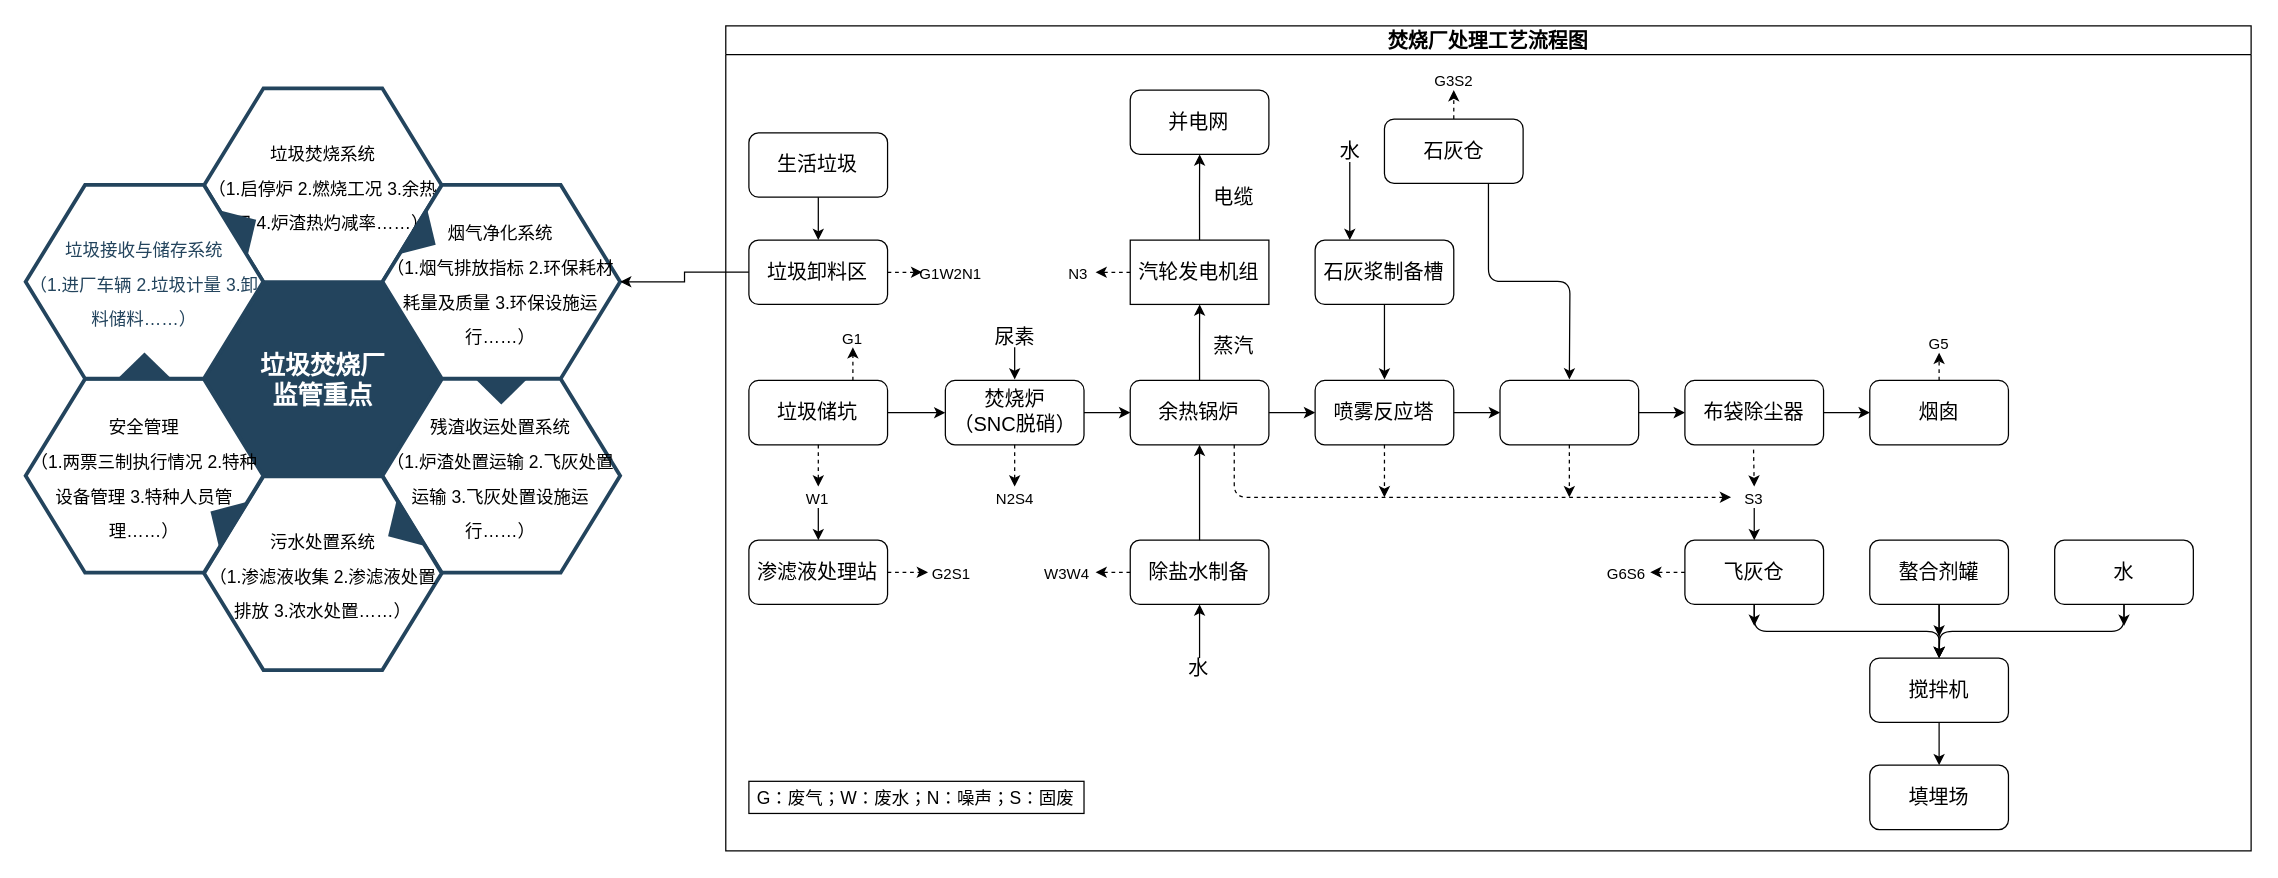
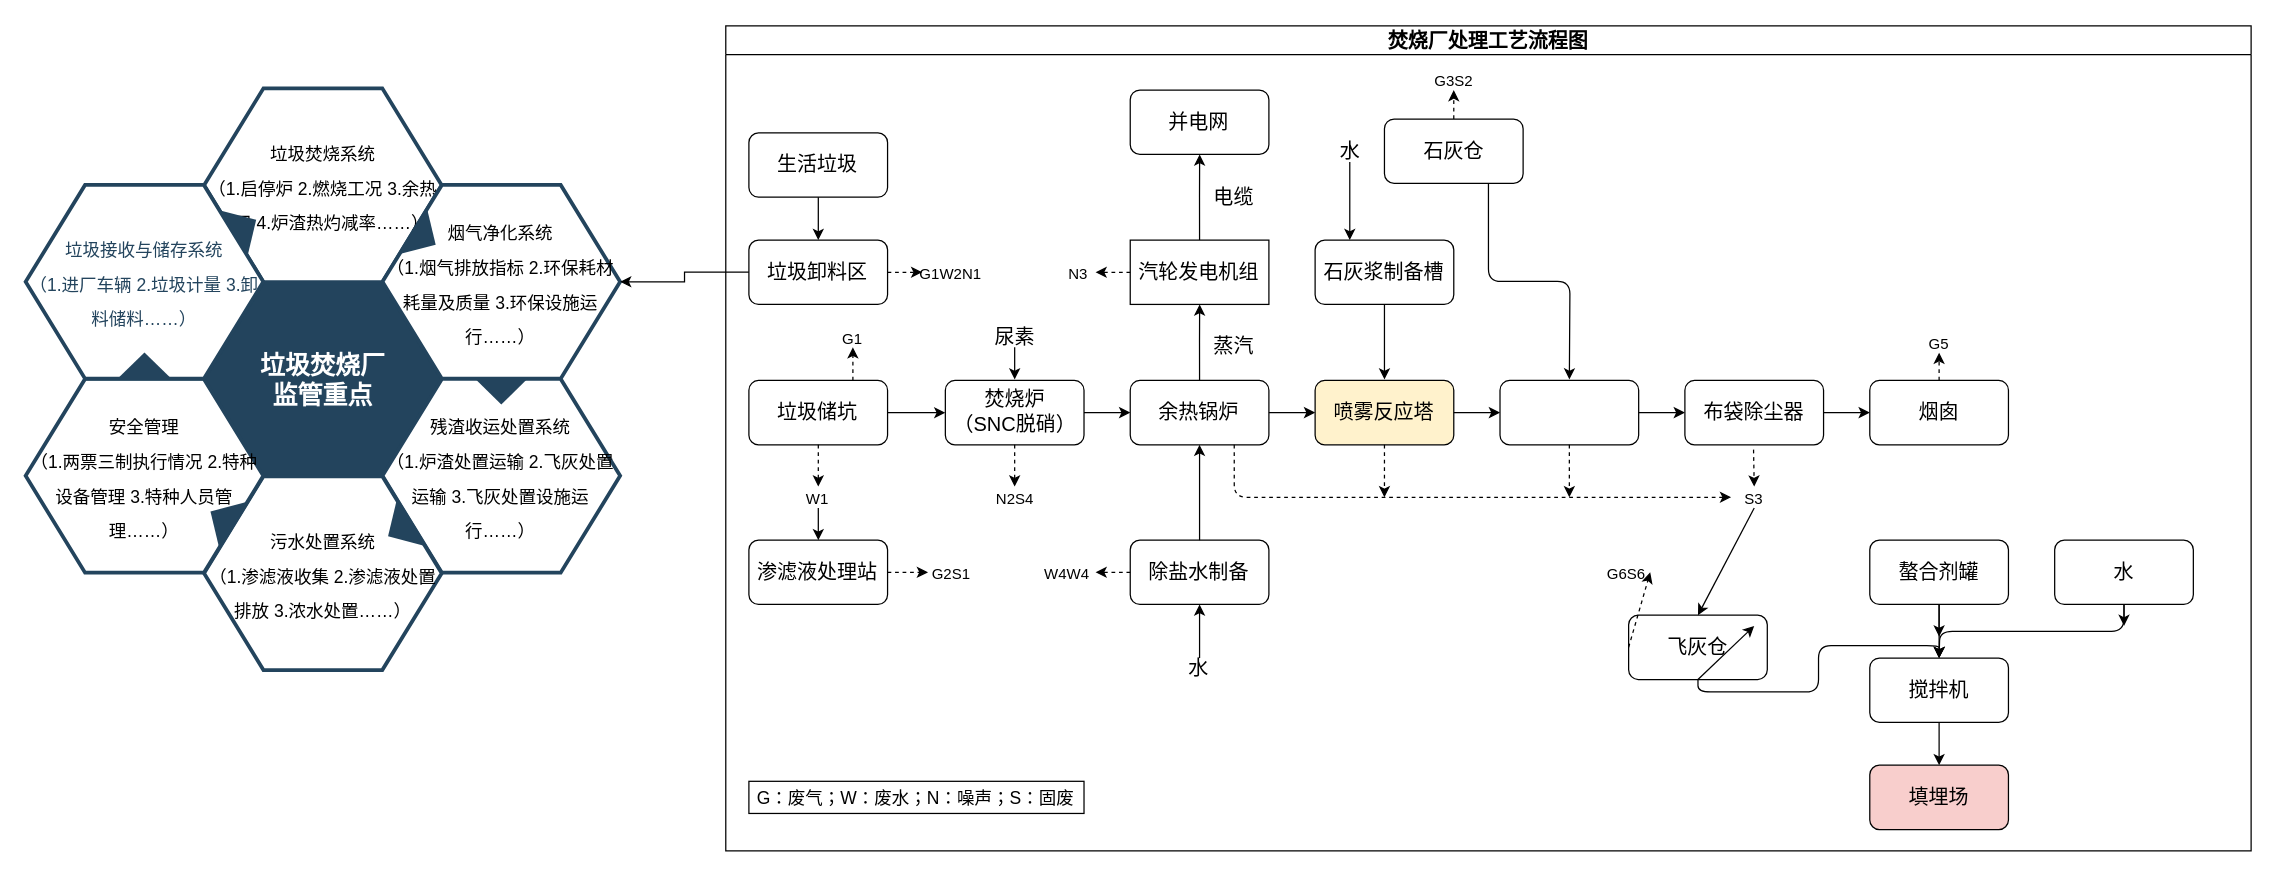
node "喷雾反应塔": fillcolor #ffffff -> #fff2cc
node "W3W4": label "W3W4" -> "W4W4"
node "飞灰仓": moved (1754, 572) -> (1698, 647)
node "填埋场": fillcolor #ffffff -> #f8cecc
